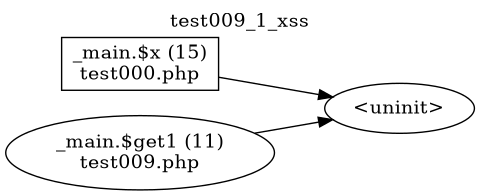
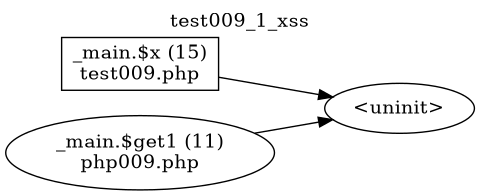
node "_main.$x (15) test000.php": label "_main.$x (15) test000.php" -> "_main.$x (15) test009.php"
node "_main.$get1 (11) test009.php": label "_main.$get1 (11) test009.php" -> "_main.$get1 (11) php009.php"
